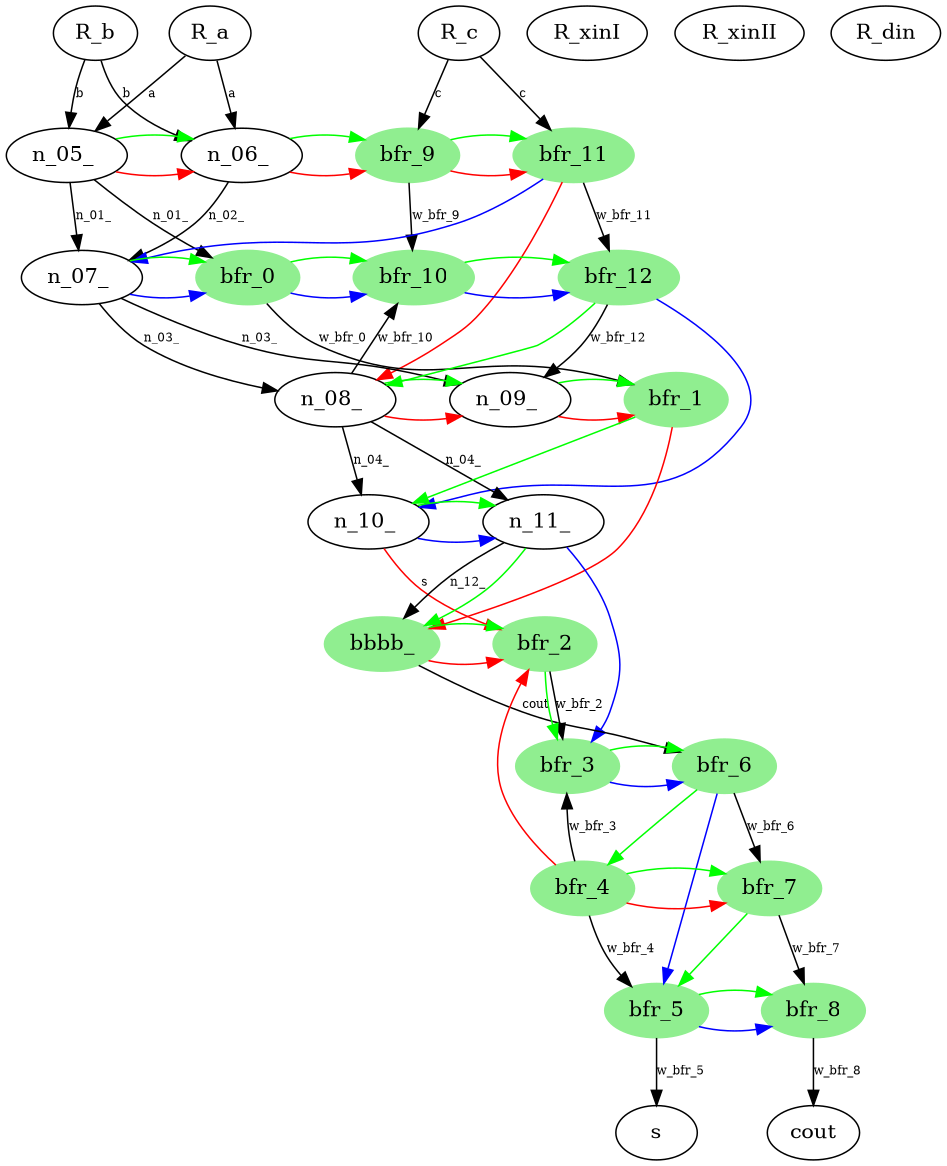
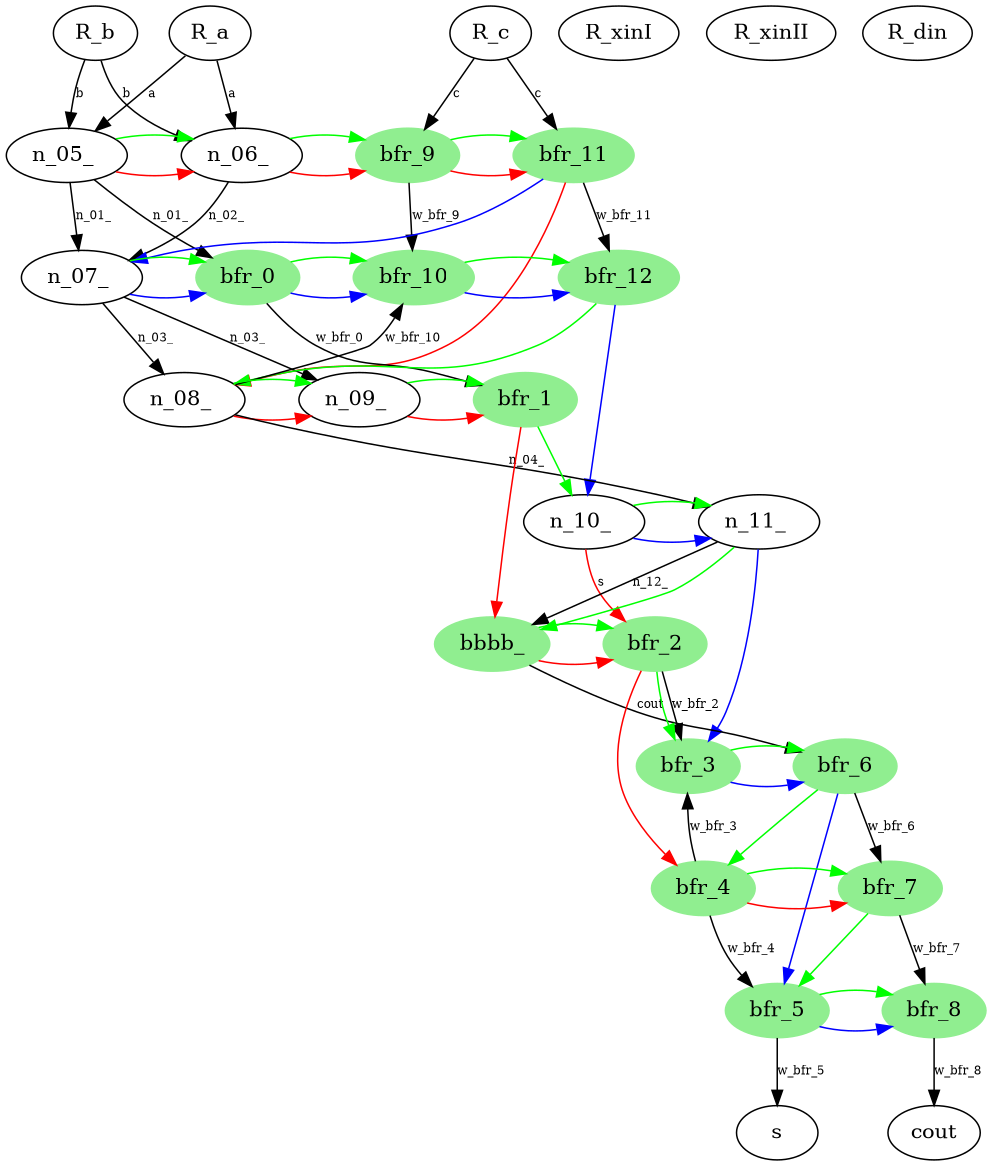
edge "bfr_12" -> "n_09_": removed, label "w_bfr_12"
edge "n_08_" -> "n_10_": removed, label "n_04_"
edge "bfr_4" -> "bfr_2": reversed
